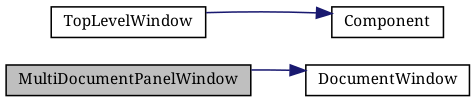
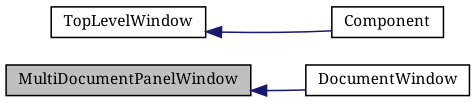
edge "TopLevelWindow" -> "Component": reversed
edge "MultiDocumentPanelWindow" -> "DocumentWindow": reversed
